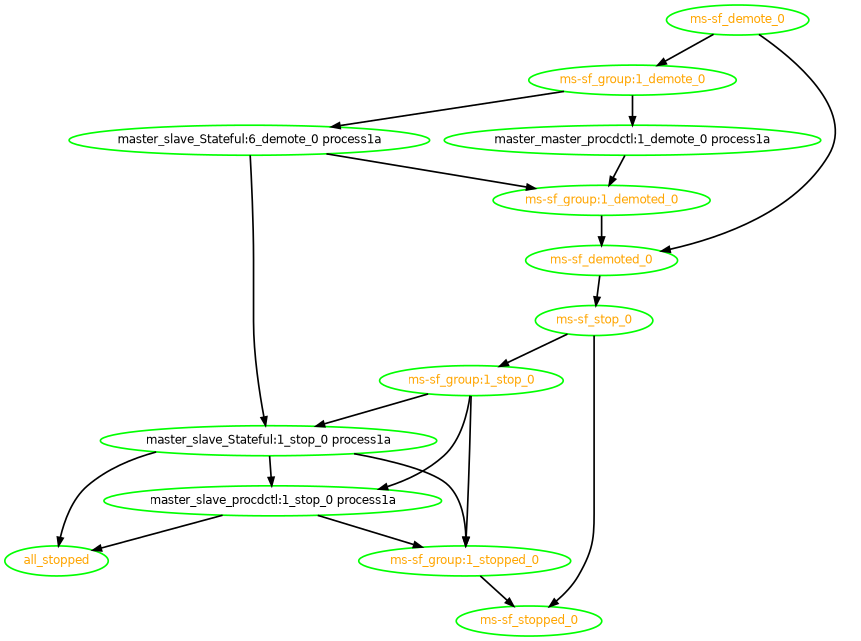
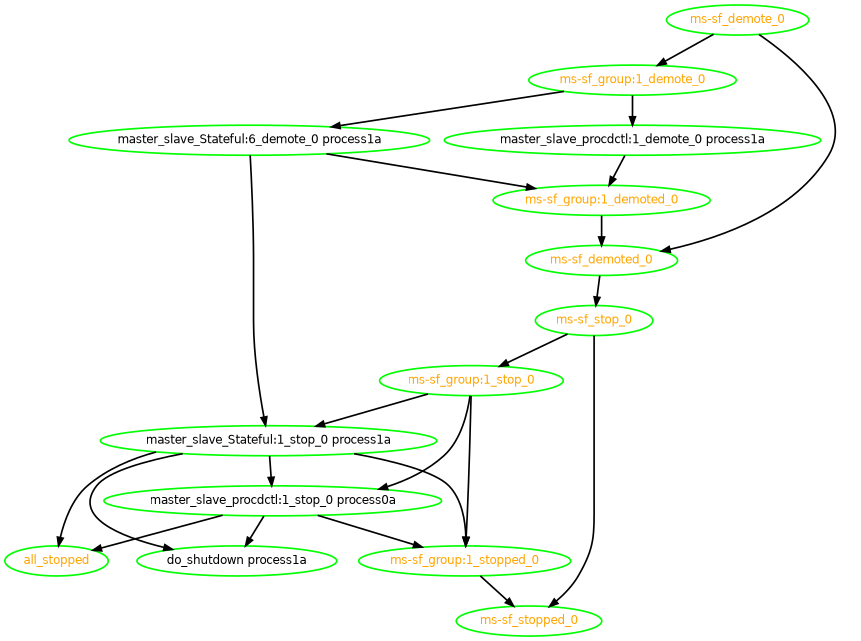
node "master_master_procdctl:1_demote_0 process1a": label "master_master_procdctl:1_demote_0 process1a" -> "master_slave_procdctl:1_demote_0 process1a"
node "master_slave_procdctl:1_stop_0 process1a": label "master_slave_procdctl:1_stop_0 process1a" -> "master_slave_procdctl:1_stop_0 process0a"
node "do_shutdown process1a": added
